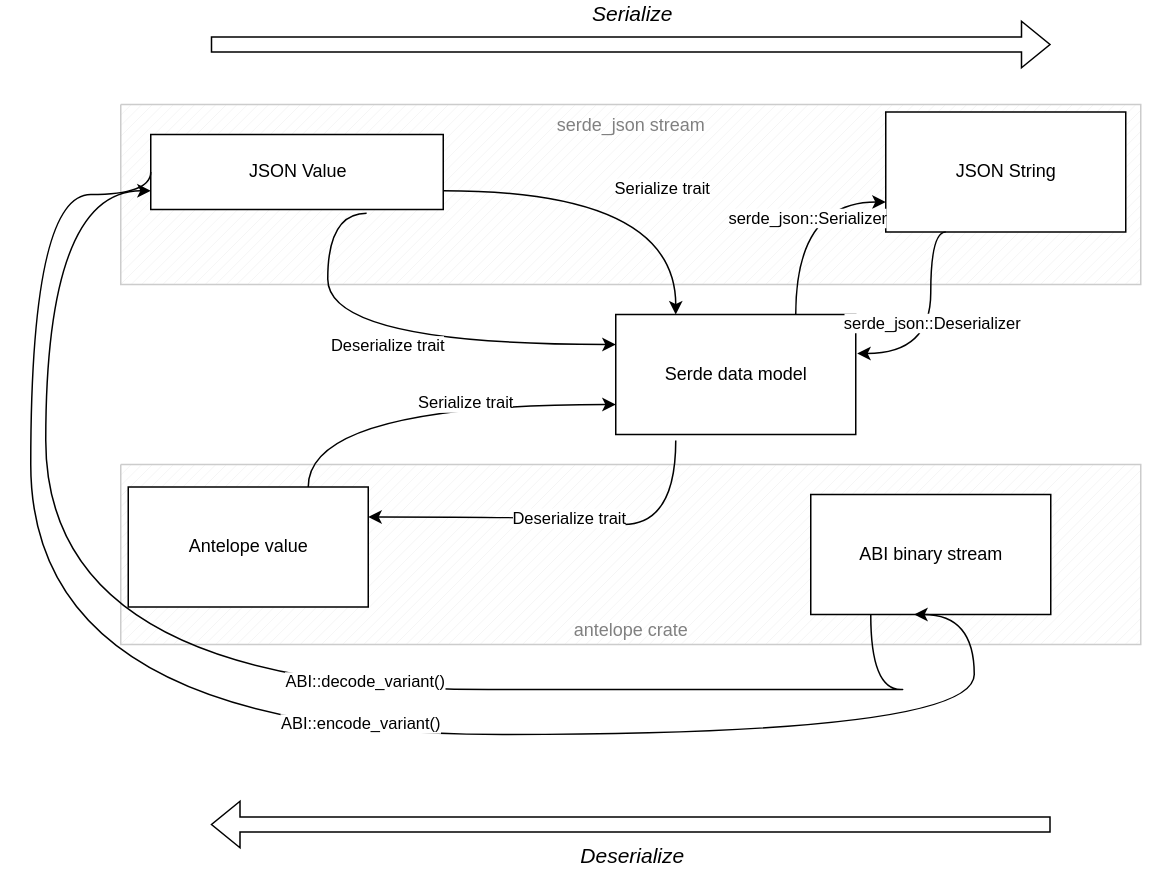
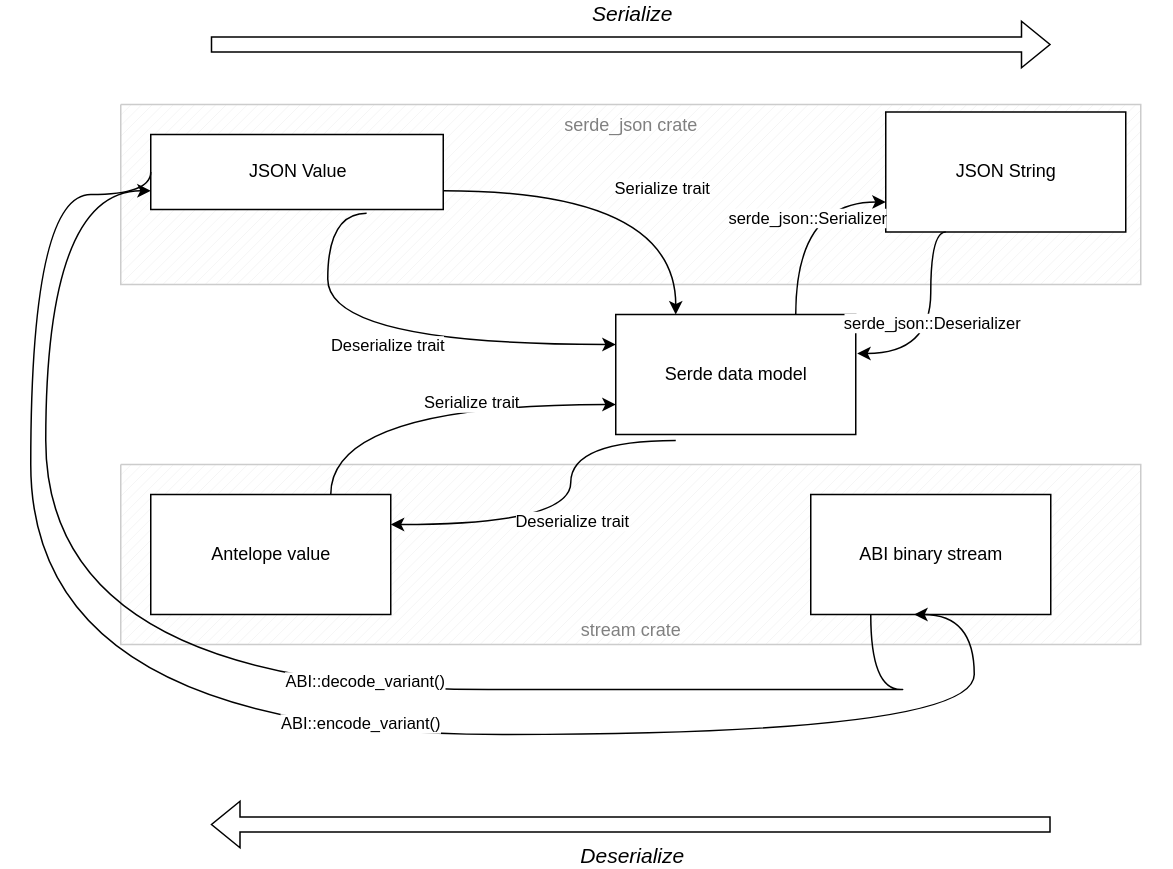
node "serde_json stream": label "serde_json stream" -> "serde_json crate"
node "Antelope value": moved (248, 547) -> (271, 554)
node "antelope crate": label "antelope crate" -> "stream crate"
